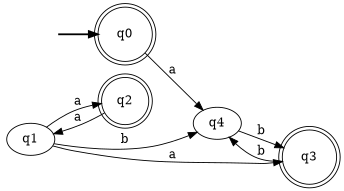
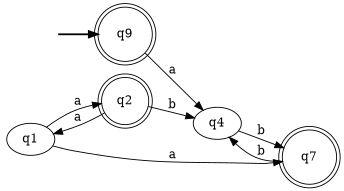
node "q0": label "q0" -> "q9"
edge "q1" -> "q4": now "q2" -> "q4"
node "q3": label "q3" -> "q7"
